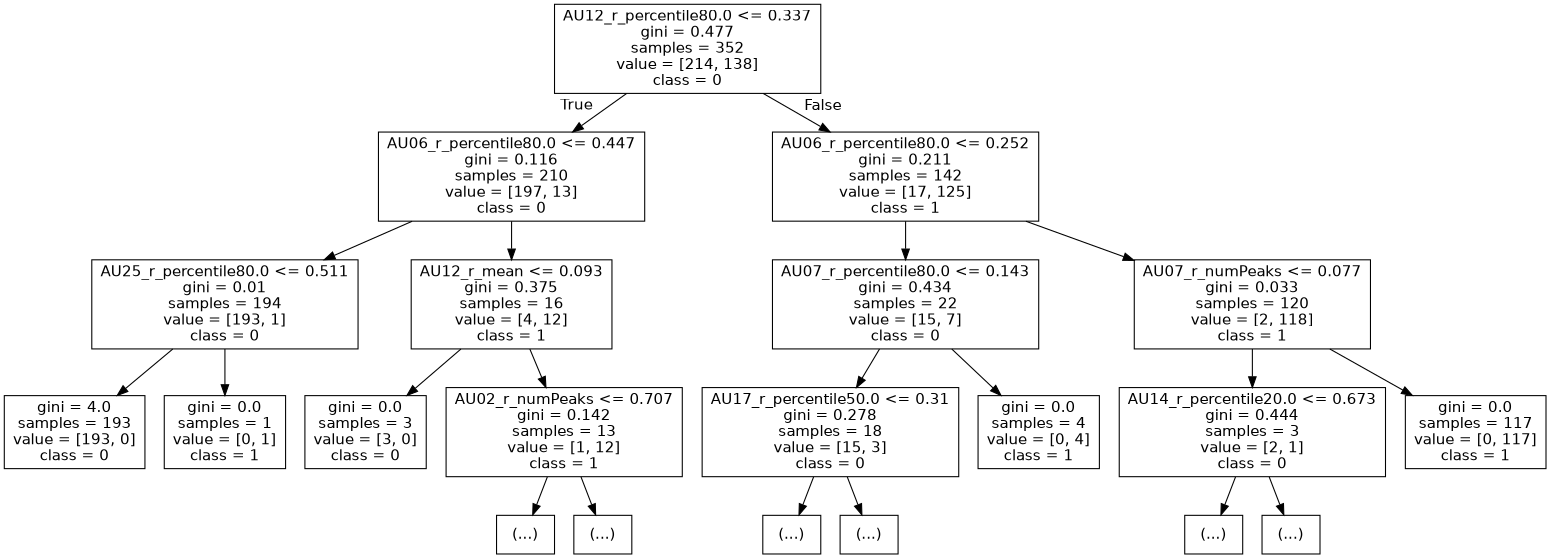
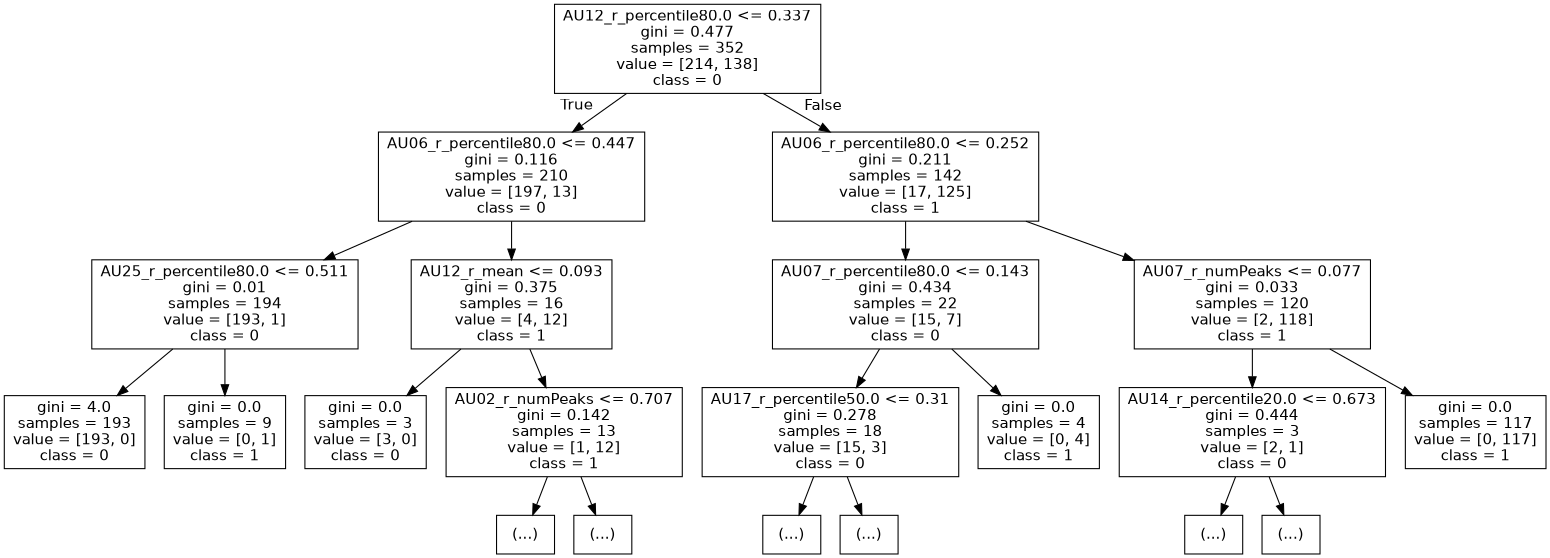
node "gini = 0.0 samples = 1 value = [0, 1] class = 1": label "gini = 0.0 samples = 1 value = [0, 1] class = 1" -> "gini = 0.0 samples = 9 value = [0, 1] class = 1"
